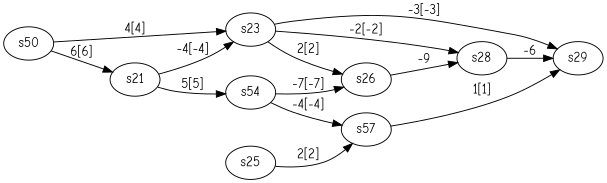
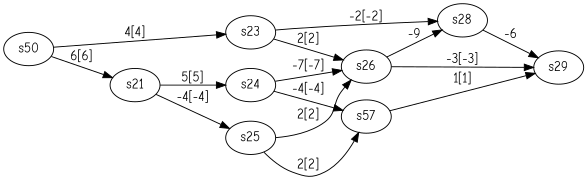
edge "s23" -> "s29": now "s26" -> "s29"
edge "s21" -> "s23": now "s21" -> "s25"
node "s54": label "s54" -> "s24"
edge "s25" -> "s26": added, label "2[2]"
